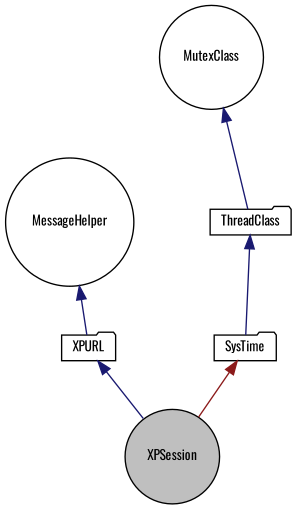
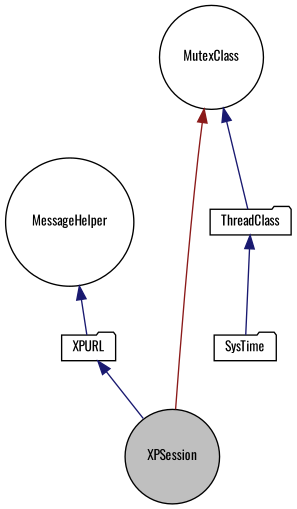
edge "XPSession" -> "SysTime": now "XPSession" -> "MutexClass"
